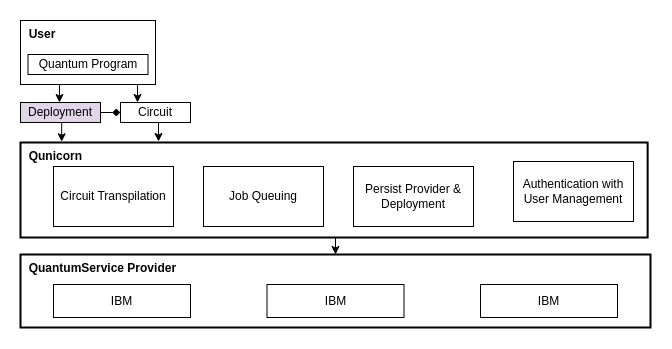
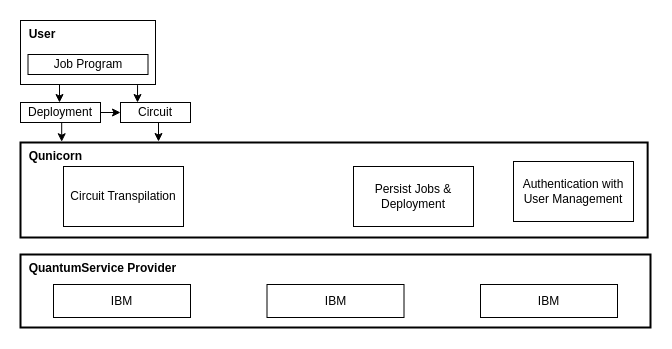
node "Quantum Program": label "Quantum Program" -> "Job Program"
node "Deployment": fillcolor #e1d5e7 -> #ffffff
edge "Deployment" -> "Circuit": arrowhead diamond -> classic
node "Circuit Transpilation": moved (114, 197) -> (124, 197)
node "Job Queuing": removed
node "Persist Provider & Deployment": label "Persist Provider & Deployment" -> "Persist Jobs & Deployment"
edge "Qunicorn" -> "QuantumService Provider": removed
